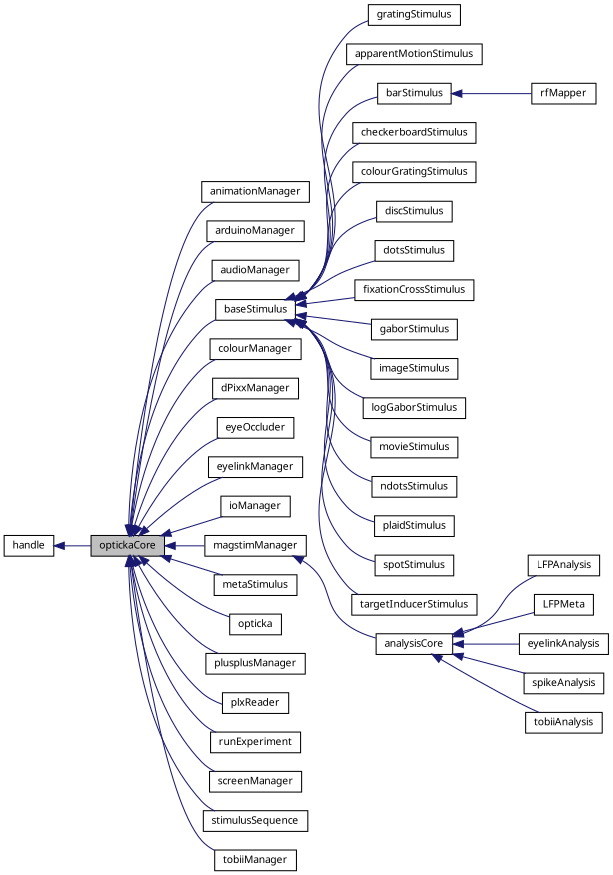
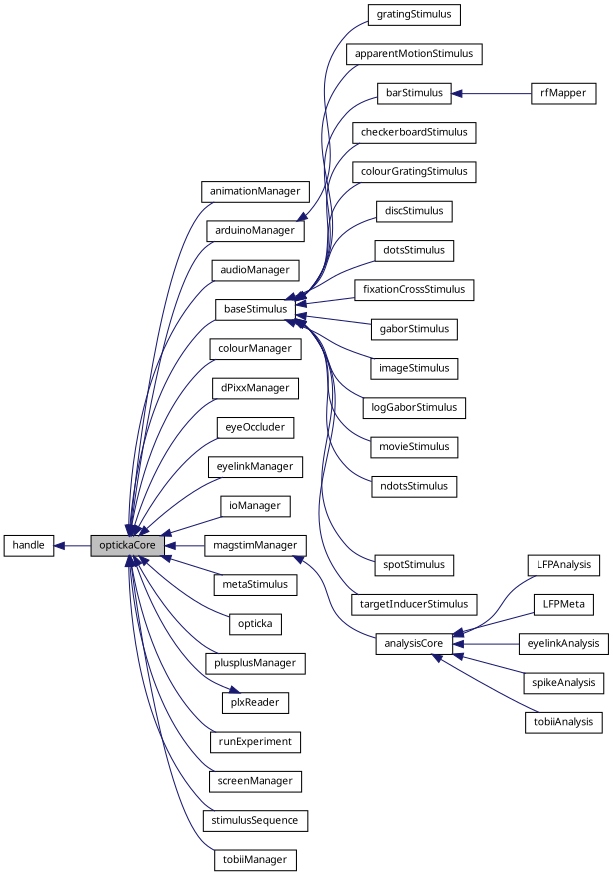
edge "gratingStimulus" -> "baseStimulus": now "gratingStimulus" -> "arduinoManager"
node "plaidStimulus": removed
edge "plxReader" -> "optickaCore": reversed
